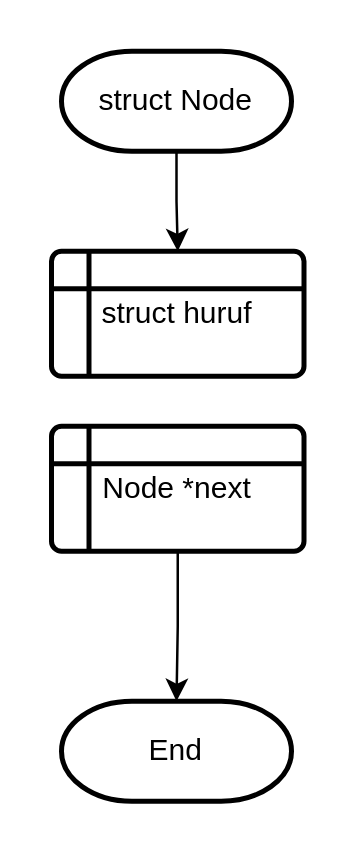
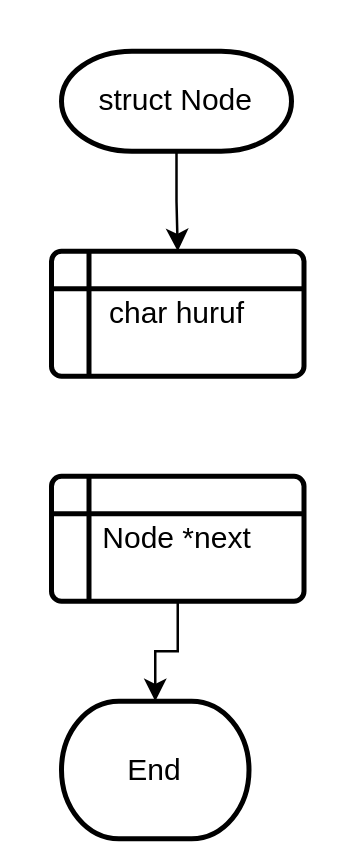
node "struct huruf": label "struct huruf" -> "char huruf"
node "Node *next": moved (178, 489) -> (178, 539)
node "End": size 230x100 -> 188x138
